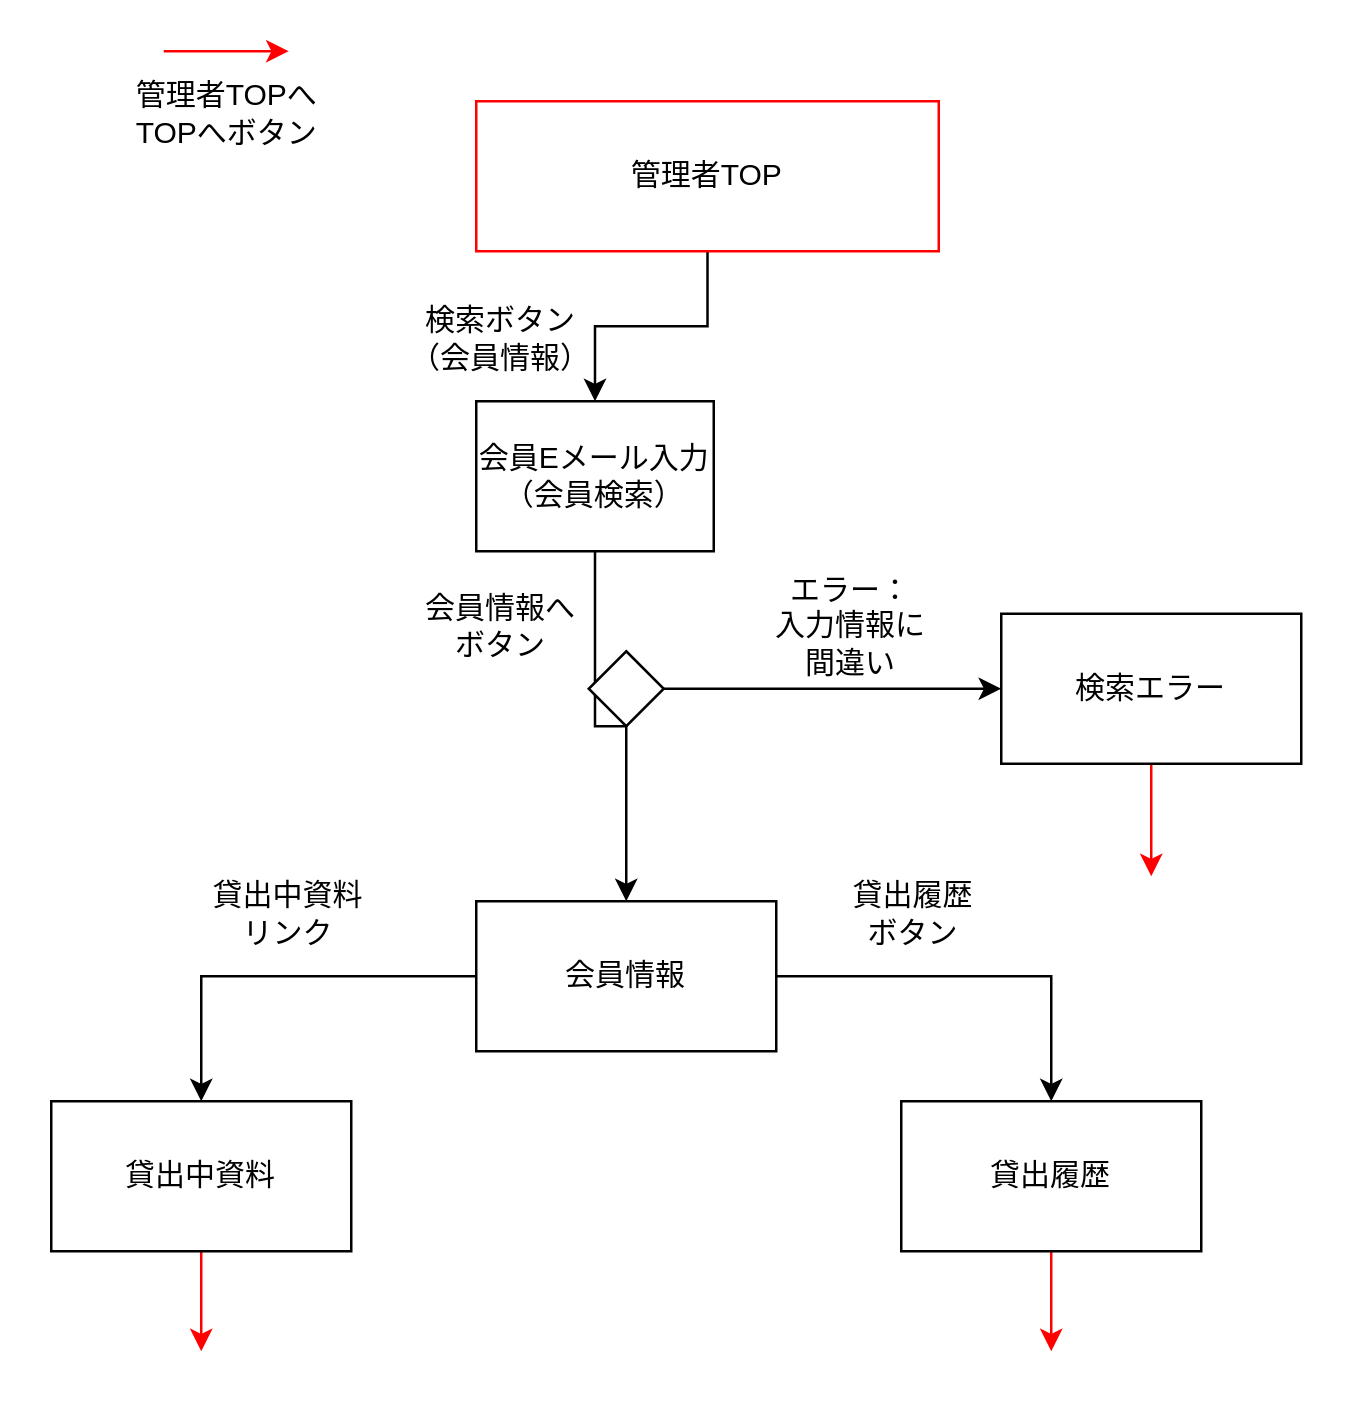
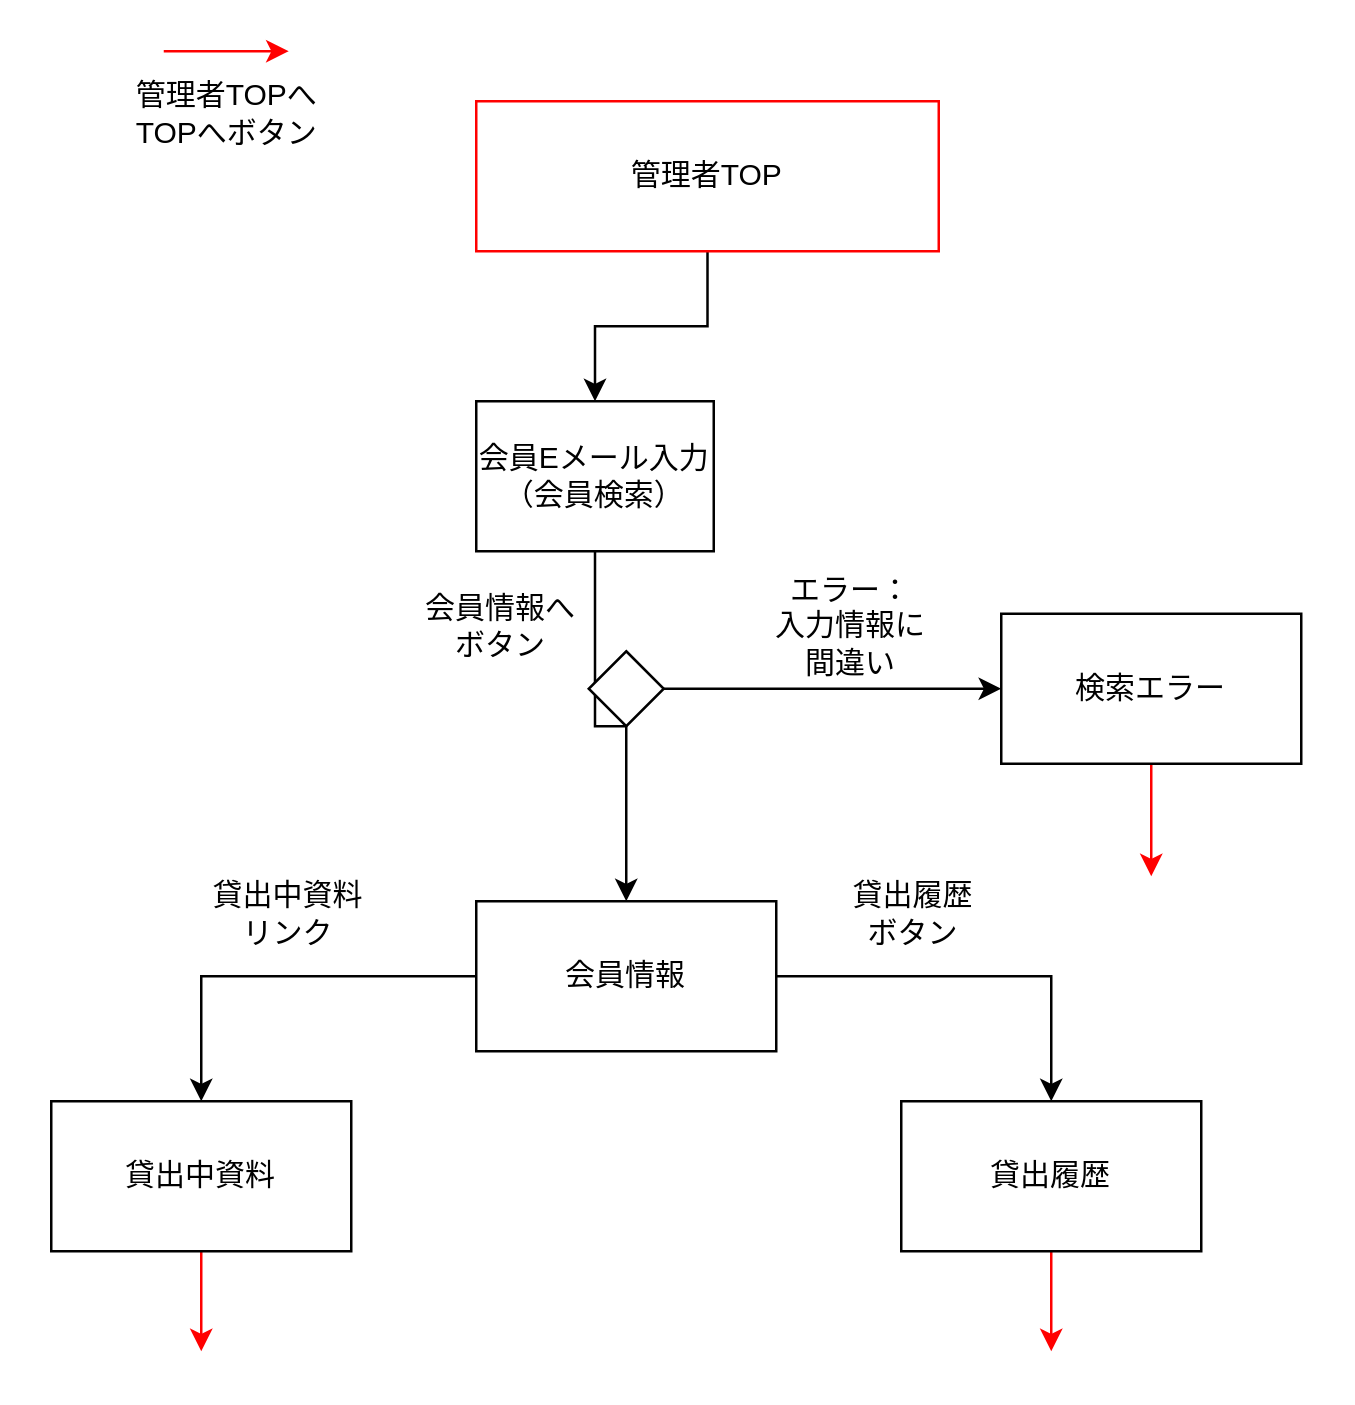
node "検索ボタン （会員情報）": removed
